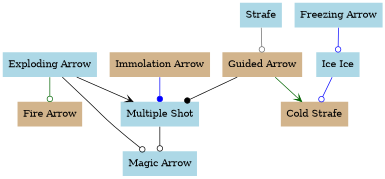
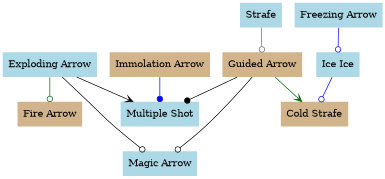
edge "Multiple Shot" -> "Magic Arrow": now "Guided Arrow" -> "Magic Arrow"
